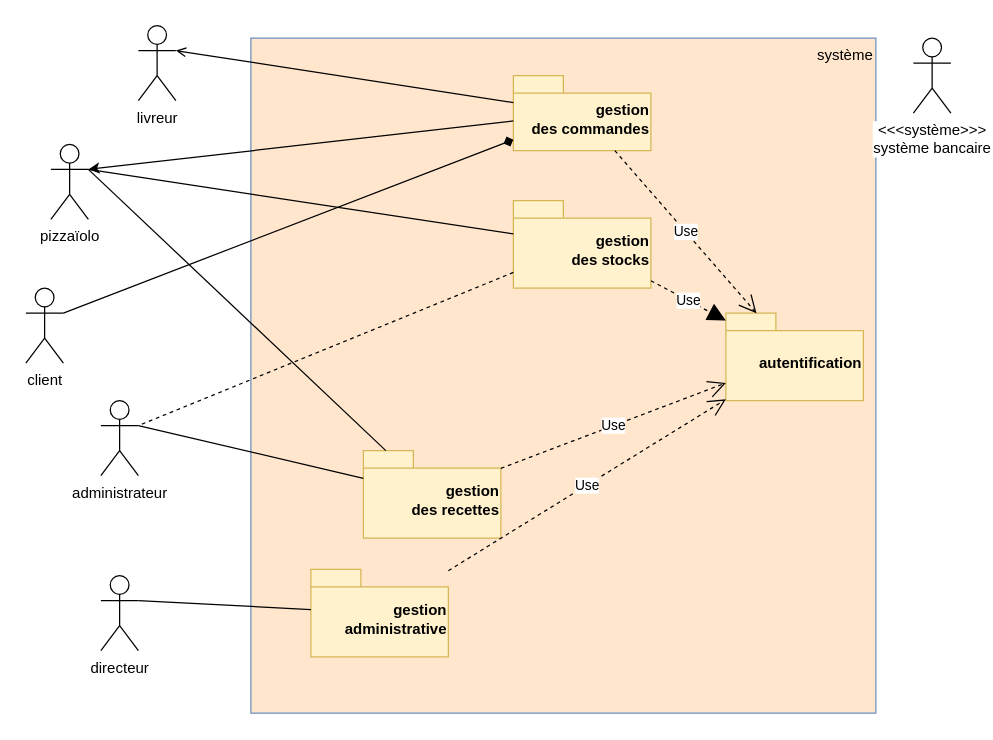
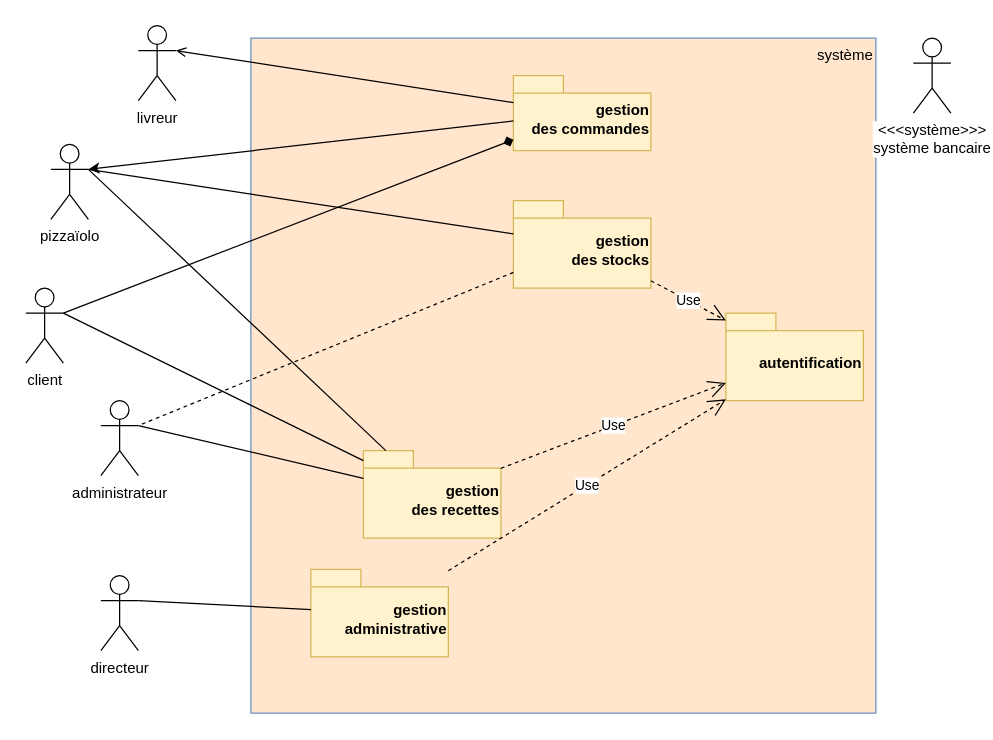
edge "gestion des commandes" -> "autentification": removed, label "Use"
edge "gestion des stocks" -> "autentification": arrowhead block -> open
edge "client" -- "gestion des recettes": added
